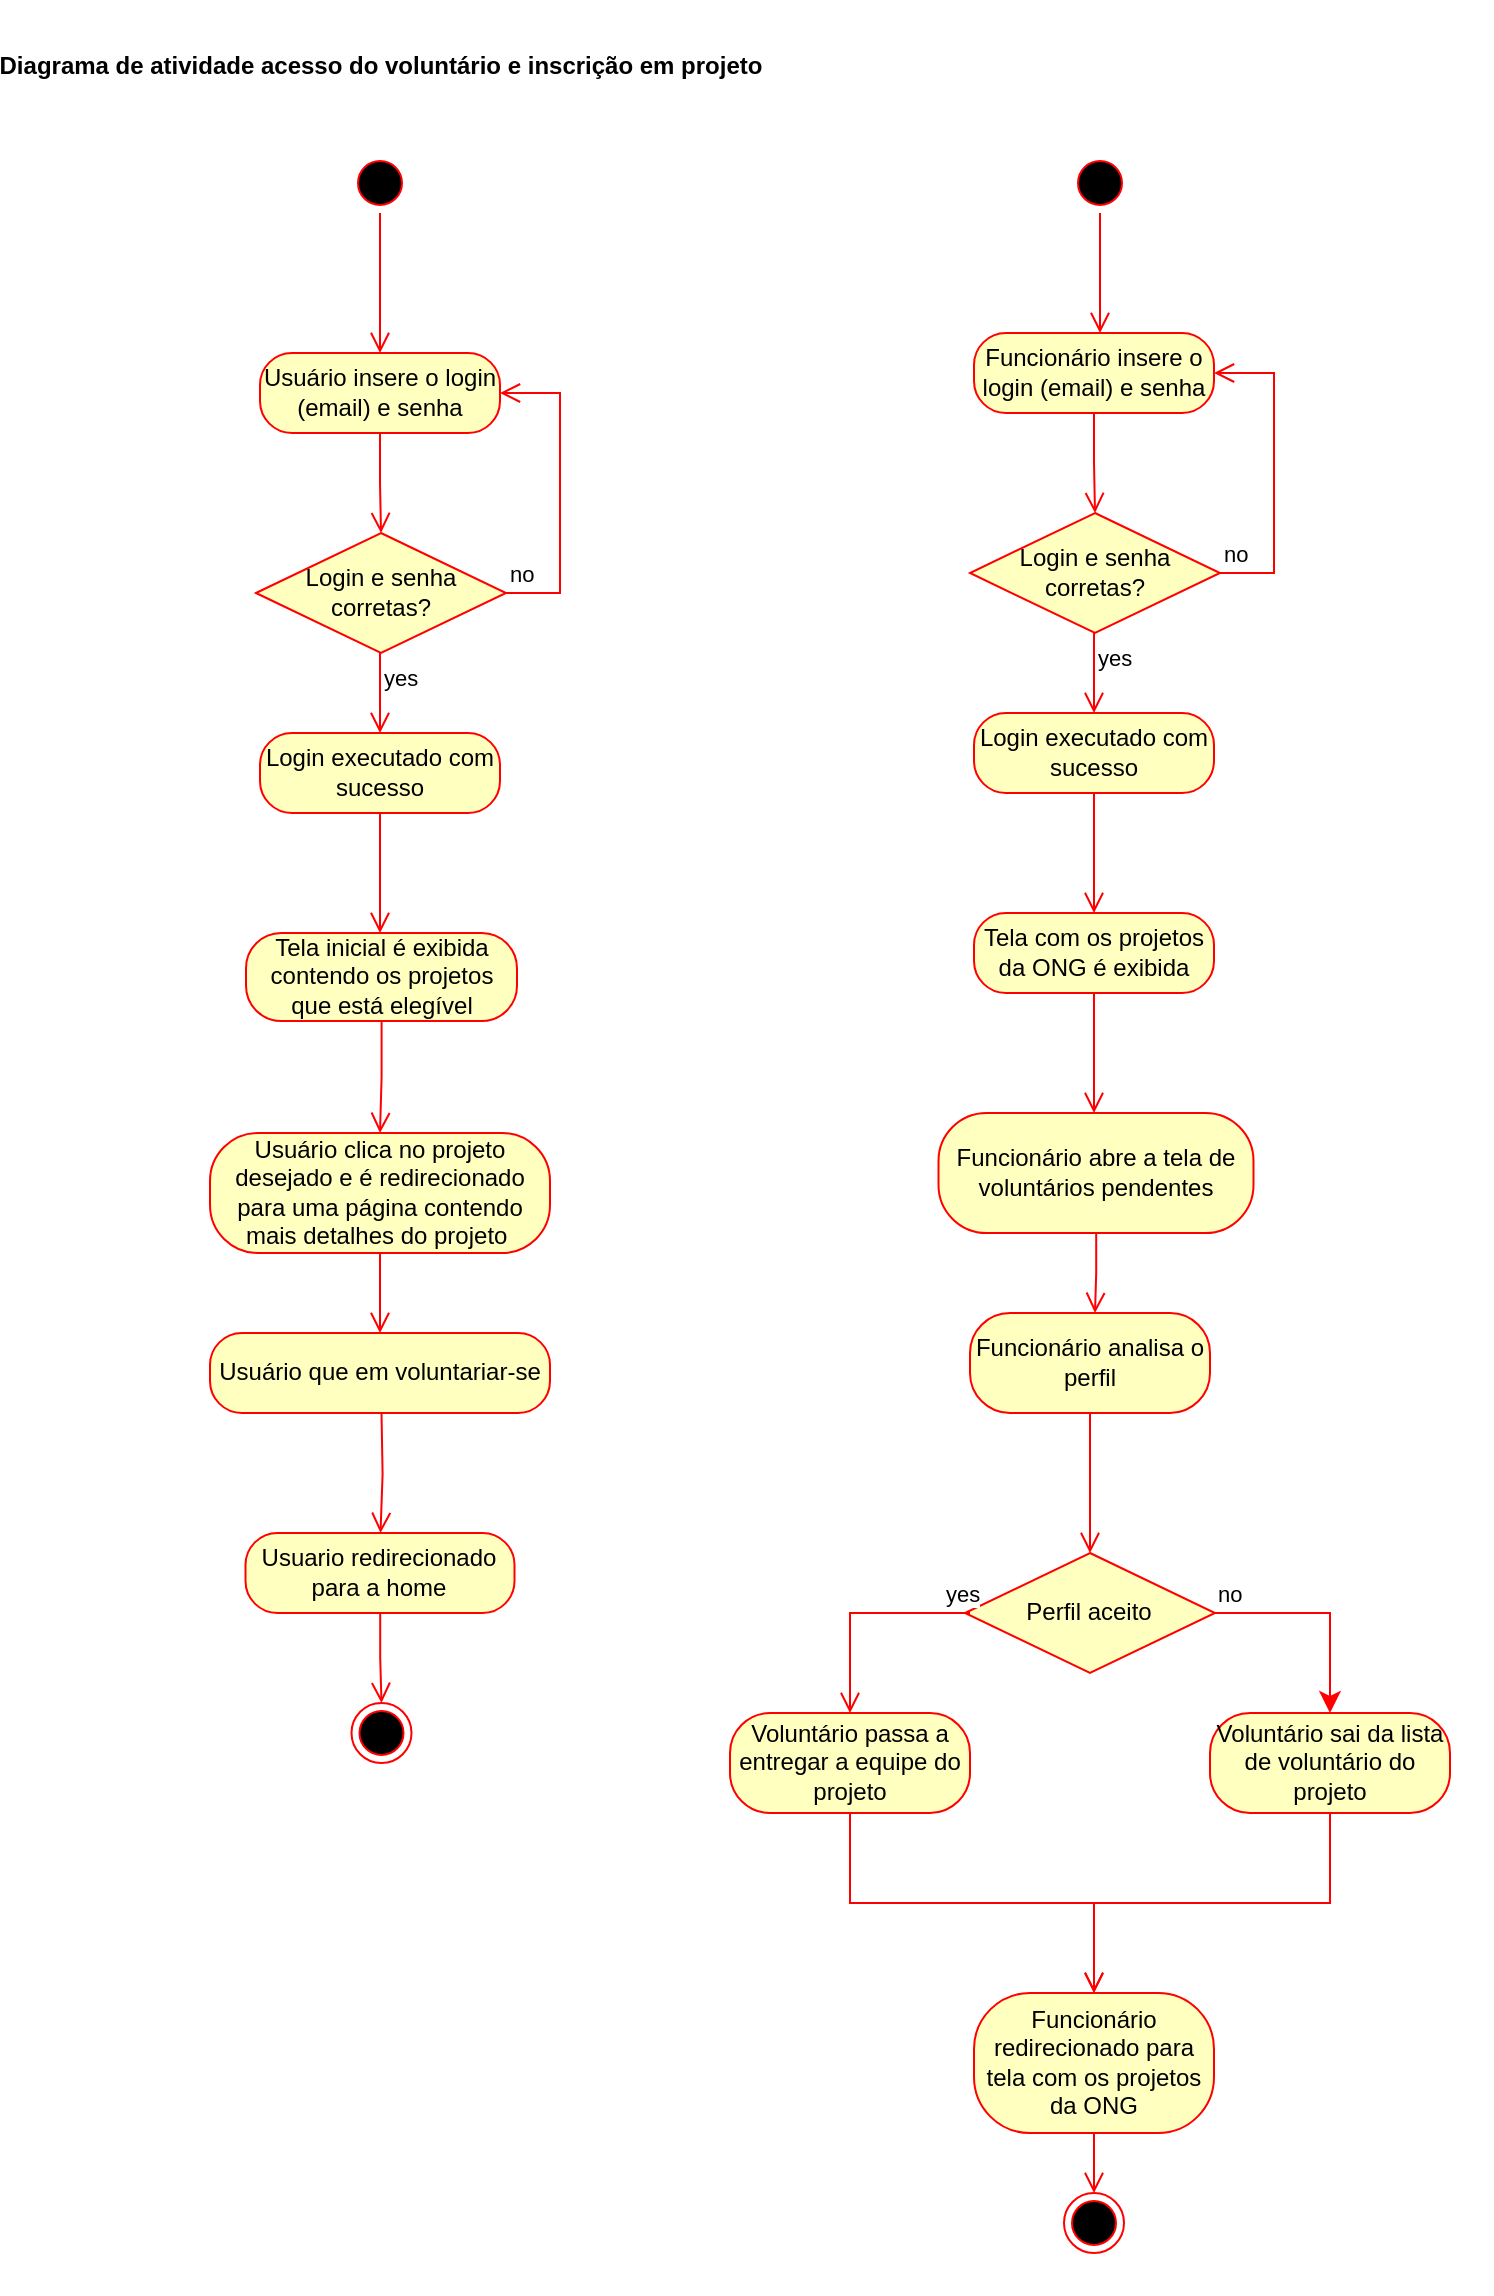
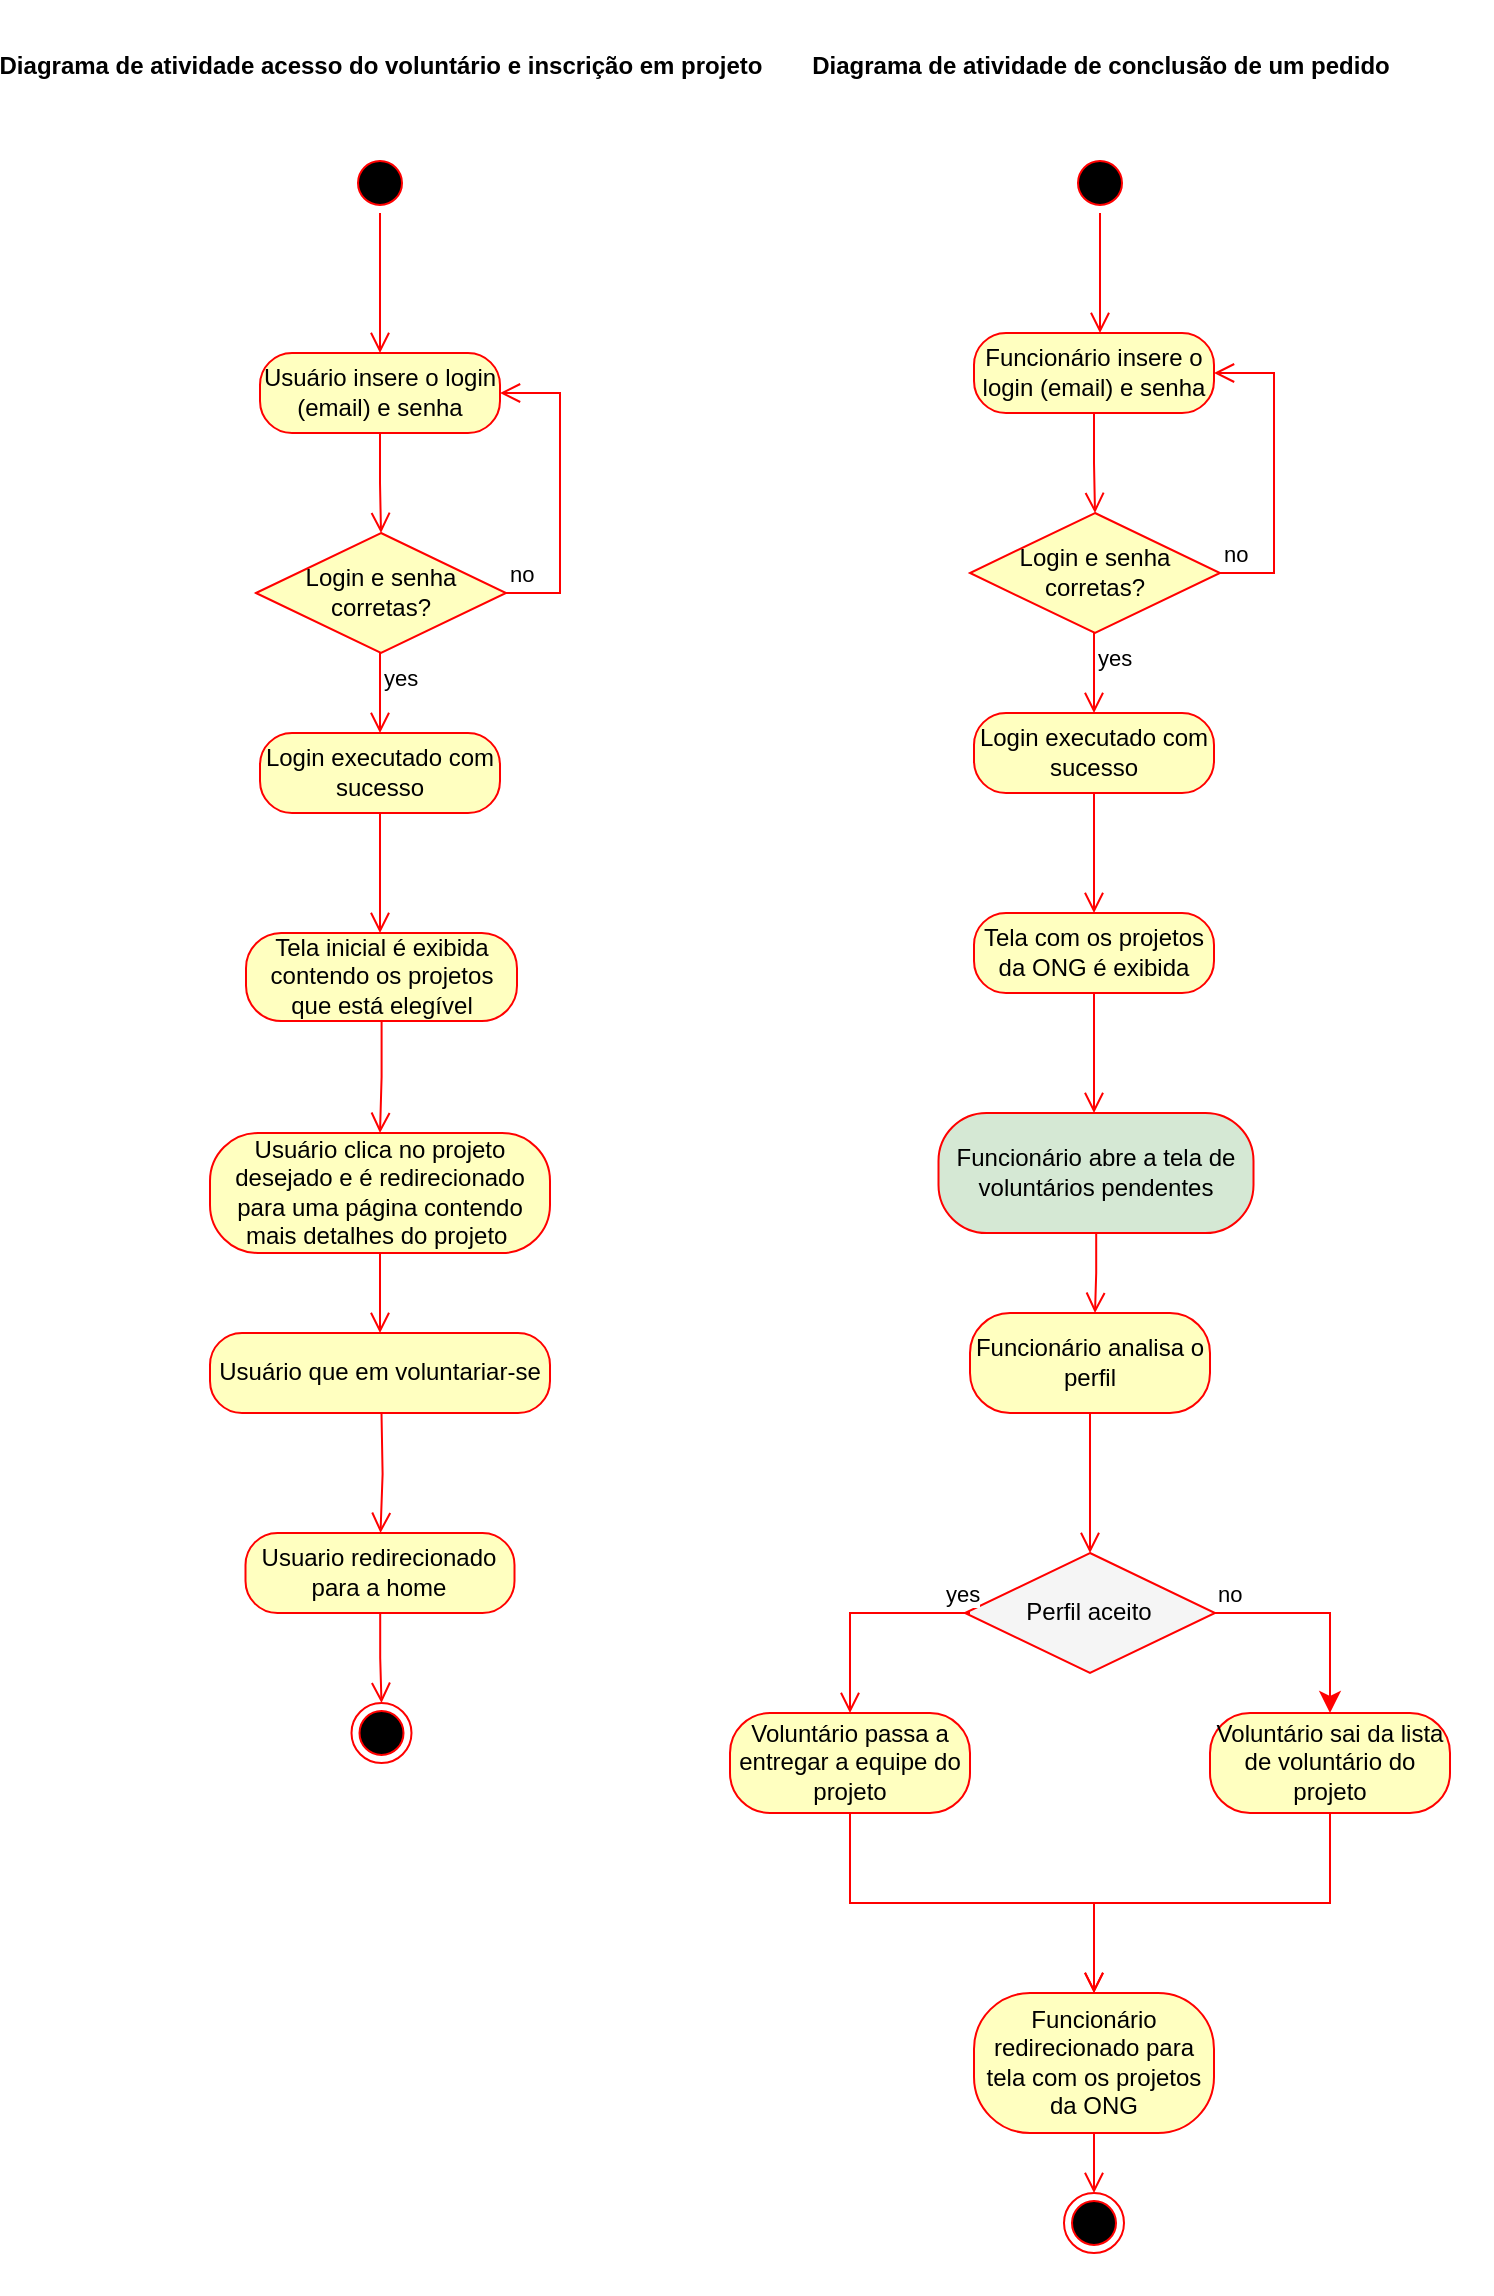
node "Diagrama de atividade de conclusão de um pedido": added
node "Funcionário abre a tela de voluntários pendentes": fillcolor #ffffc0 -> #d5e8d4
node "Perfil aceito": fillcolor #ffffc0 -> #f5f5f5
